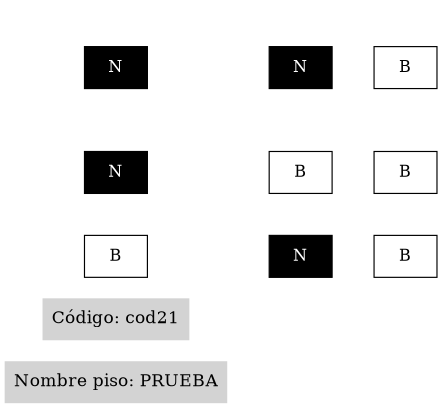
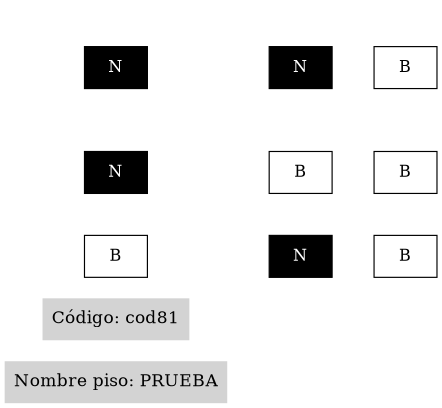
node "Código: cod21": label "Código: cod21" -> "Código: cod81"
